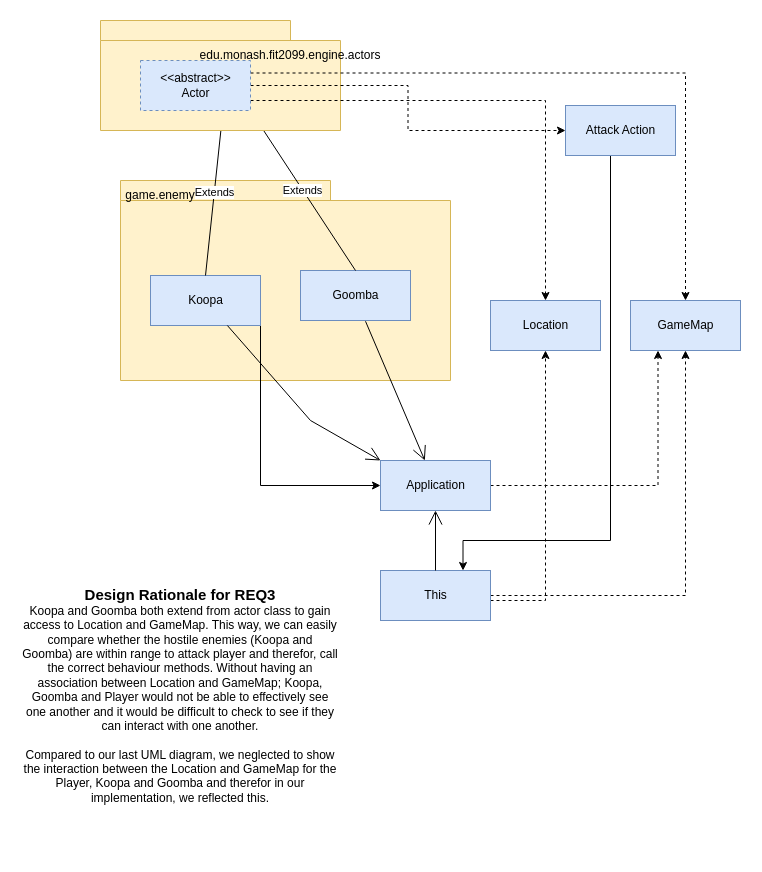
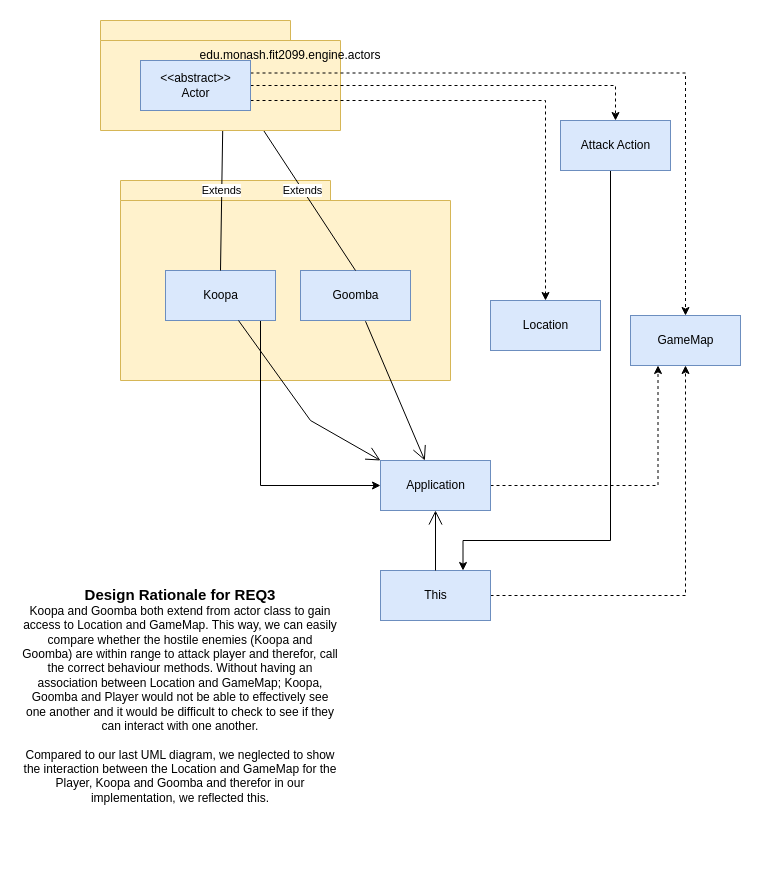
node "<<abstract>> Actor": style dashed -> solid
node "Attack Action": moved (621, 131) -> (616, 146)
node "game.enemy": removed
node "Koopa": moved (206, 301) -> (221, 296)
node "GameMap": moved (686, 326) -> (686, 341)
edge "This" -> "Location": removed
